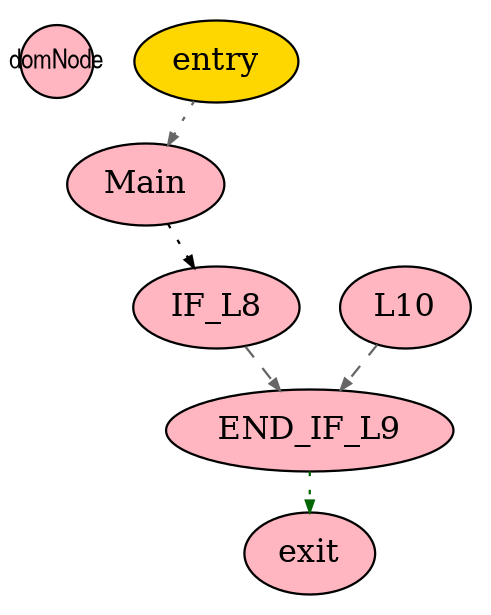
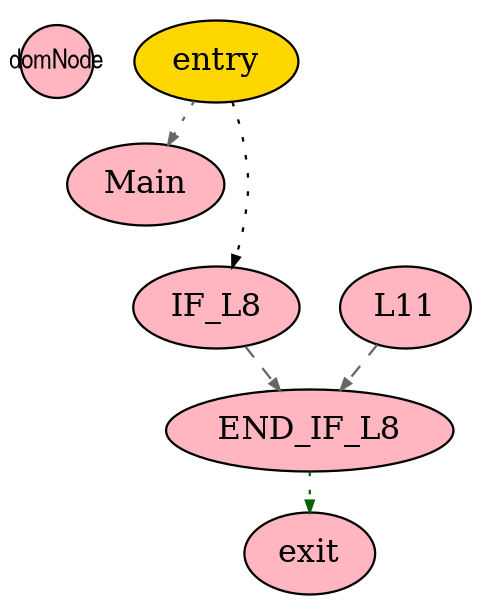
edge "Main" -> "IF_L8": now "entry" -> "IF_L8"
node "L10": label "L10" -> "L11"
node "END_IF_L9": label "END_IF_L9" -> "END_IF_L8"
